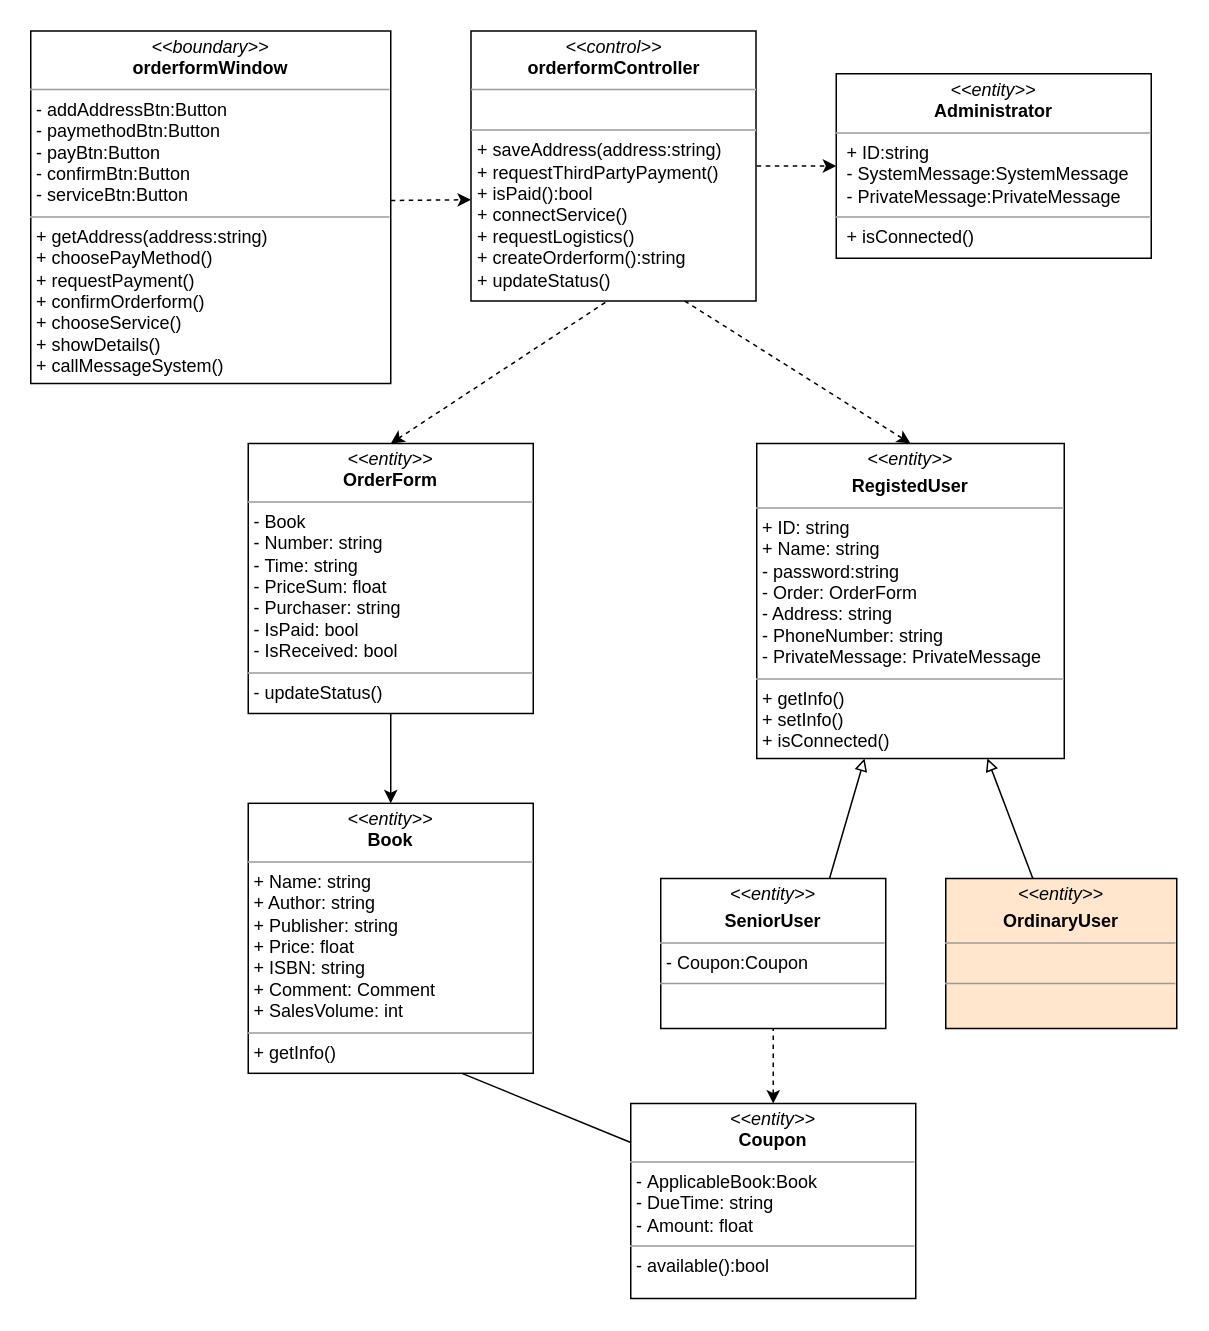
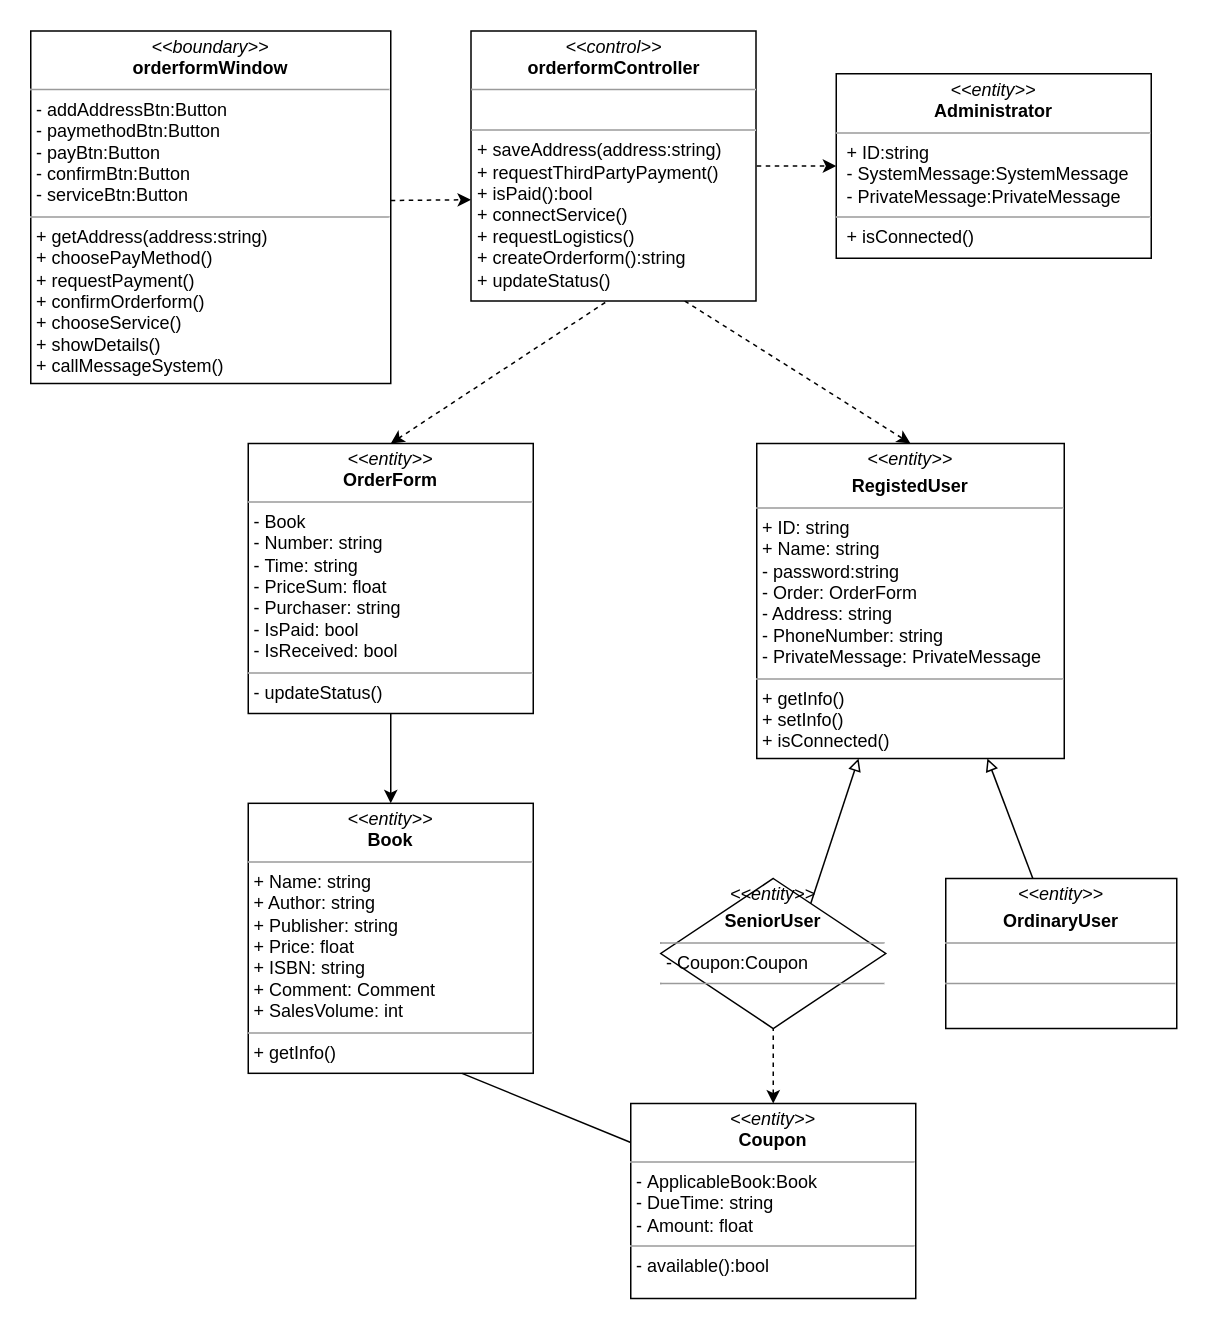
node "<<entity>> SeniorUser - Coupon:Coupon": shape rectangle -> diamond
node "<<entity>> OrdinaryUser": fillcolor #ffe6cc -> #ffffff
